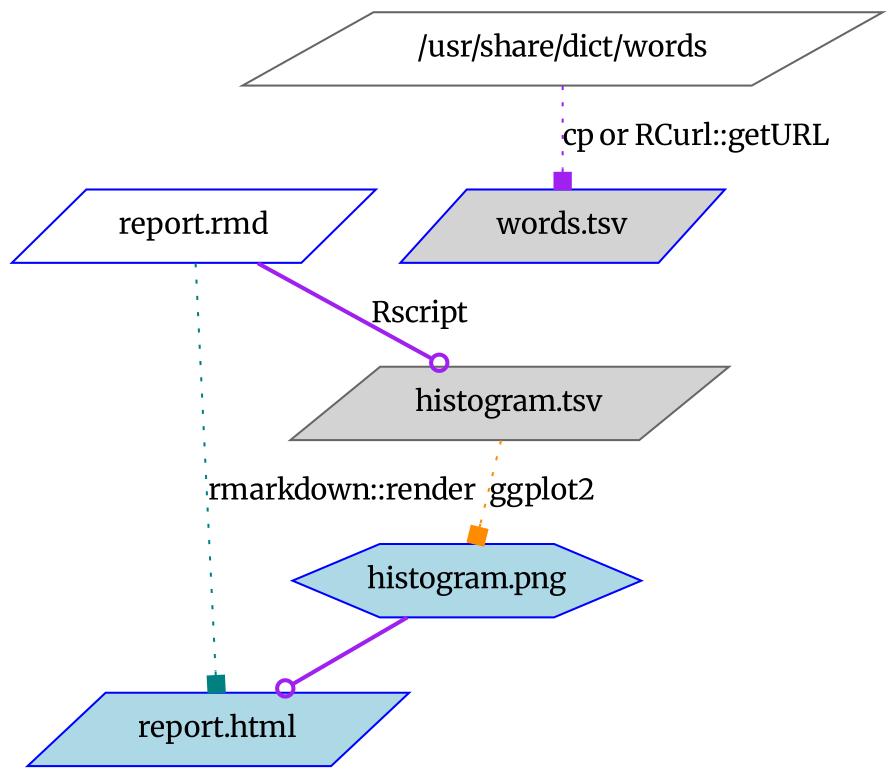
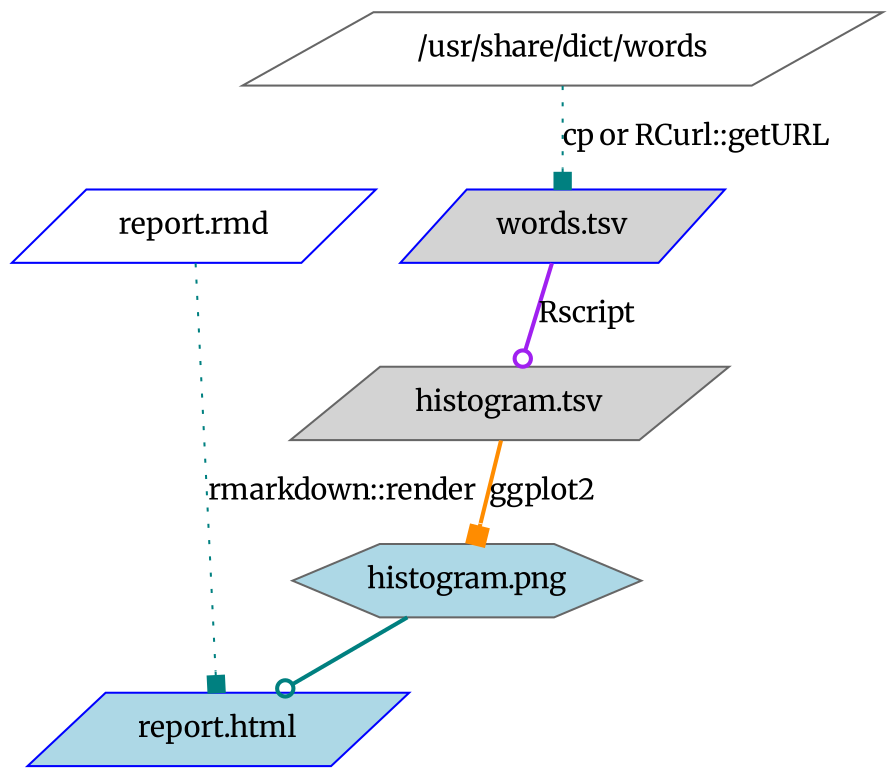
edge "/usr/share/dict/words" -> "words.tsv": color purple -> teal
edge "report.rmd" -> "histogram.tsv": now "words.tsv" -> "histogram.tsv"
edge "histogram.tsv" -> "histogram.png": style dotted -> bold
node "histogram.png": color blue -> gray40
edge "histogram.png" -> "report.html": color purple -> teal
